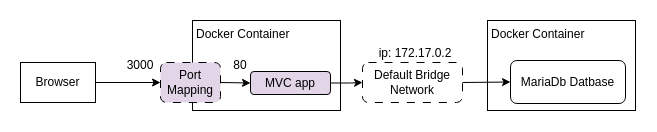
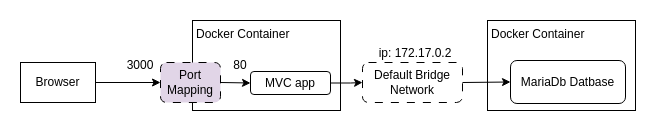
node "MVC app": fillcolor #e1d5e7 -> #ffffff
